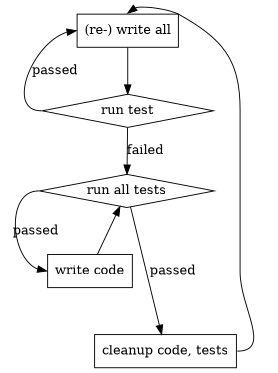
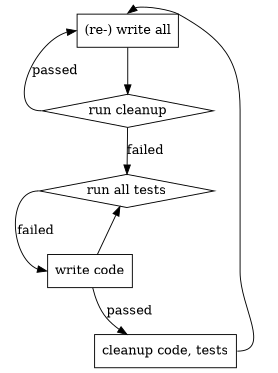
node "run test": label "run test" -> "run cleanup"
edge "run all tests" -> "write code": label "passed" -> "failed"
edge "run all tests" -> "cleanup code, tests": now "write code" -> "cleanup code, tests"
